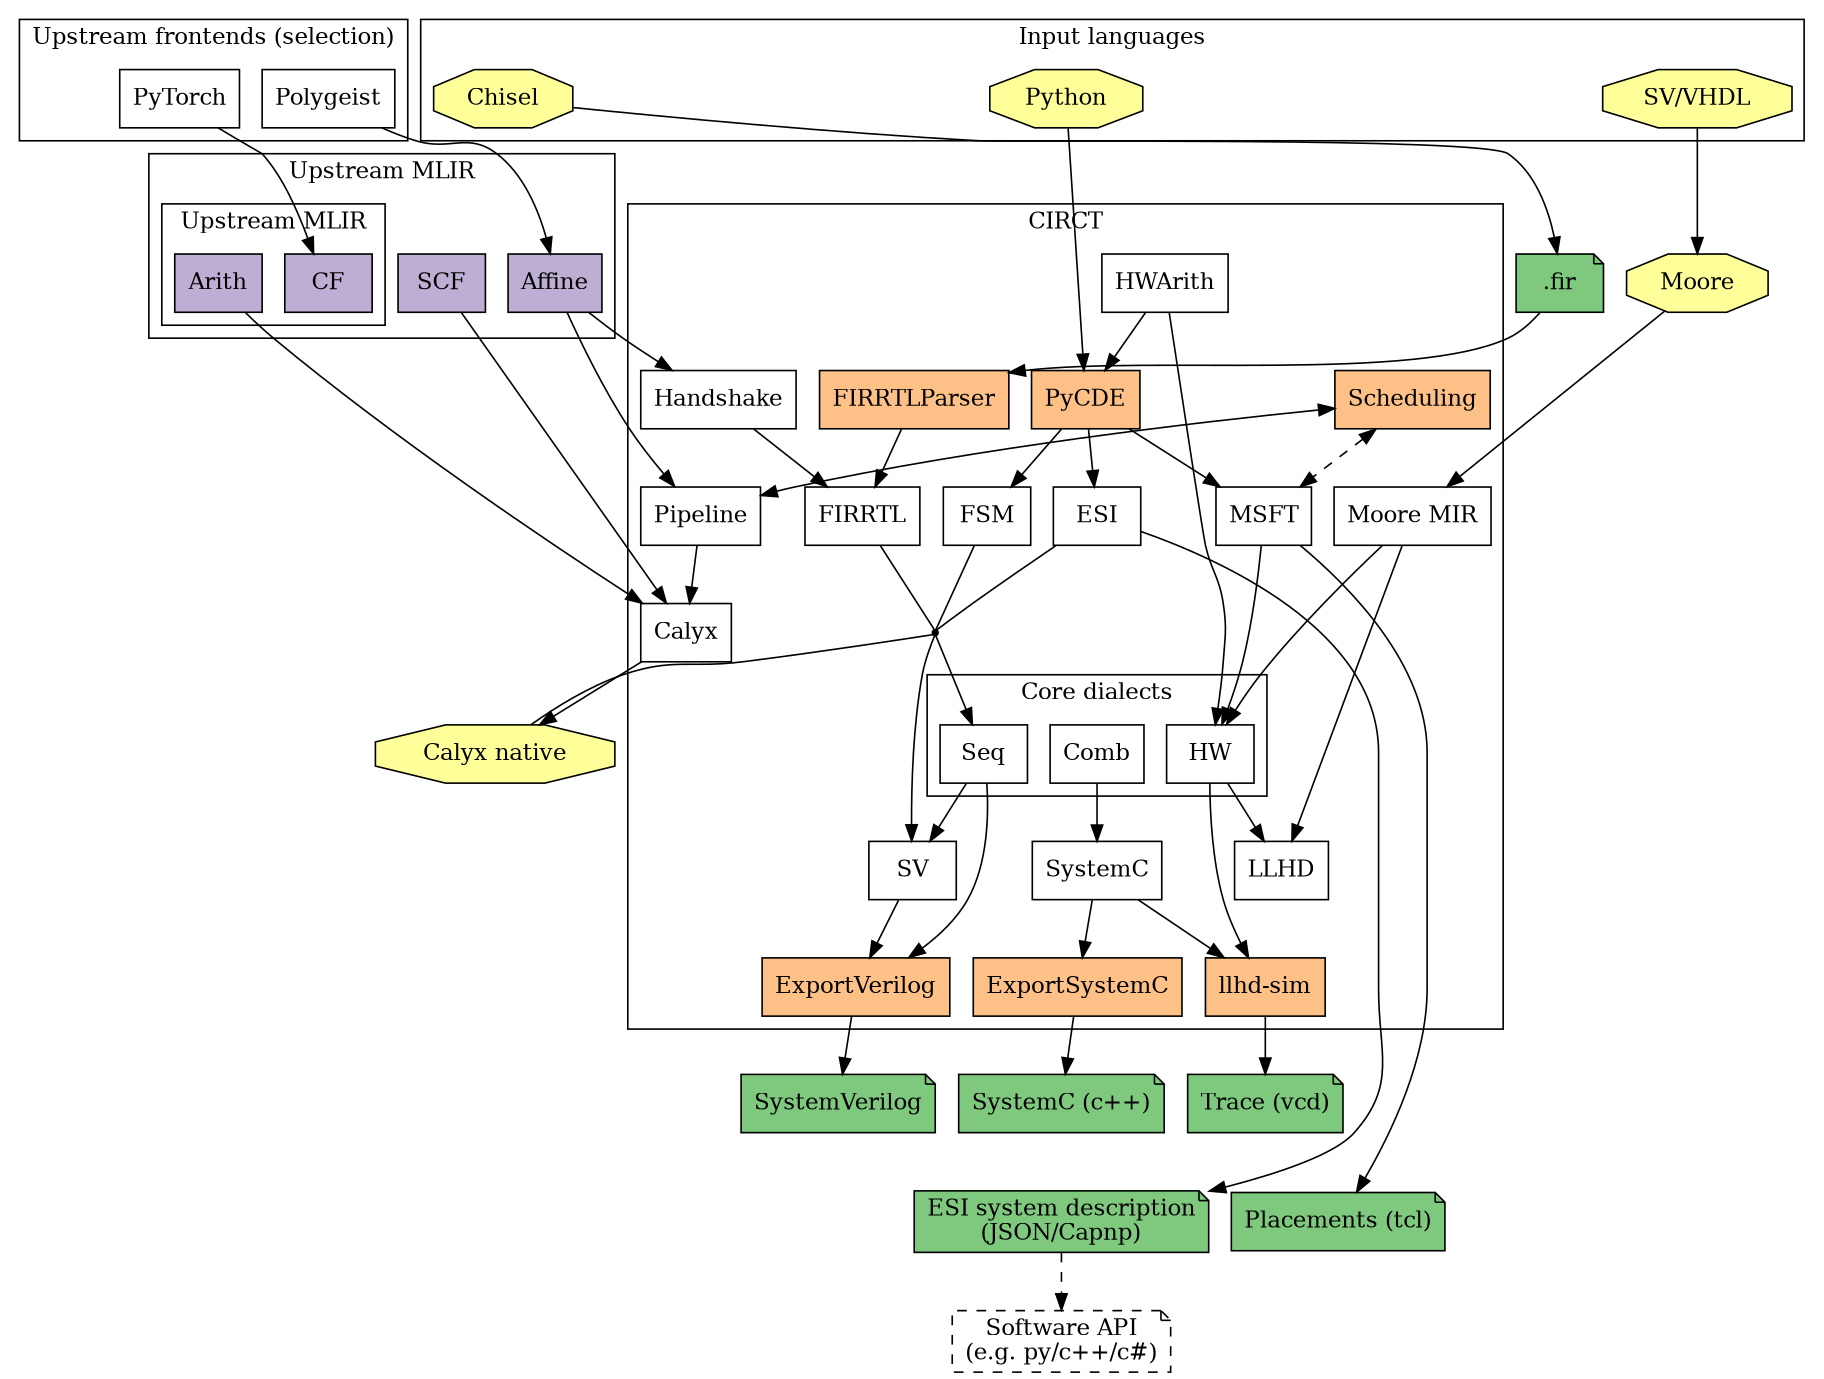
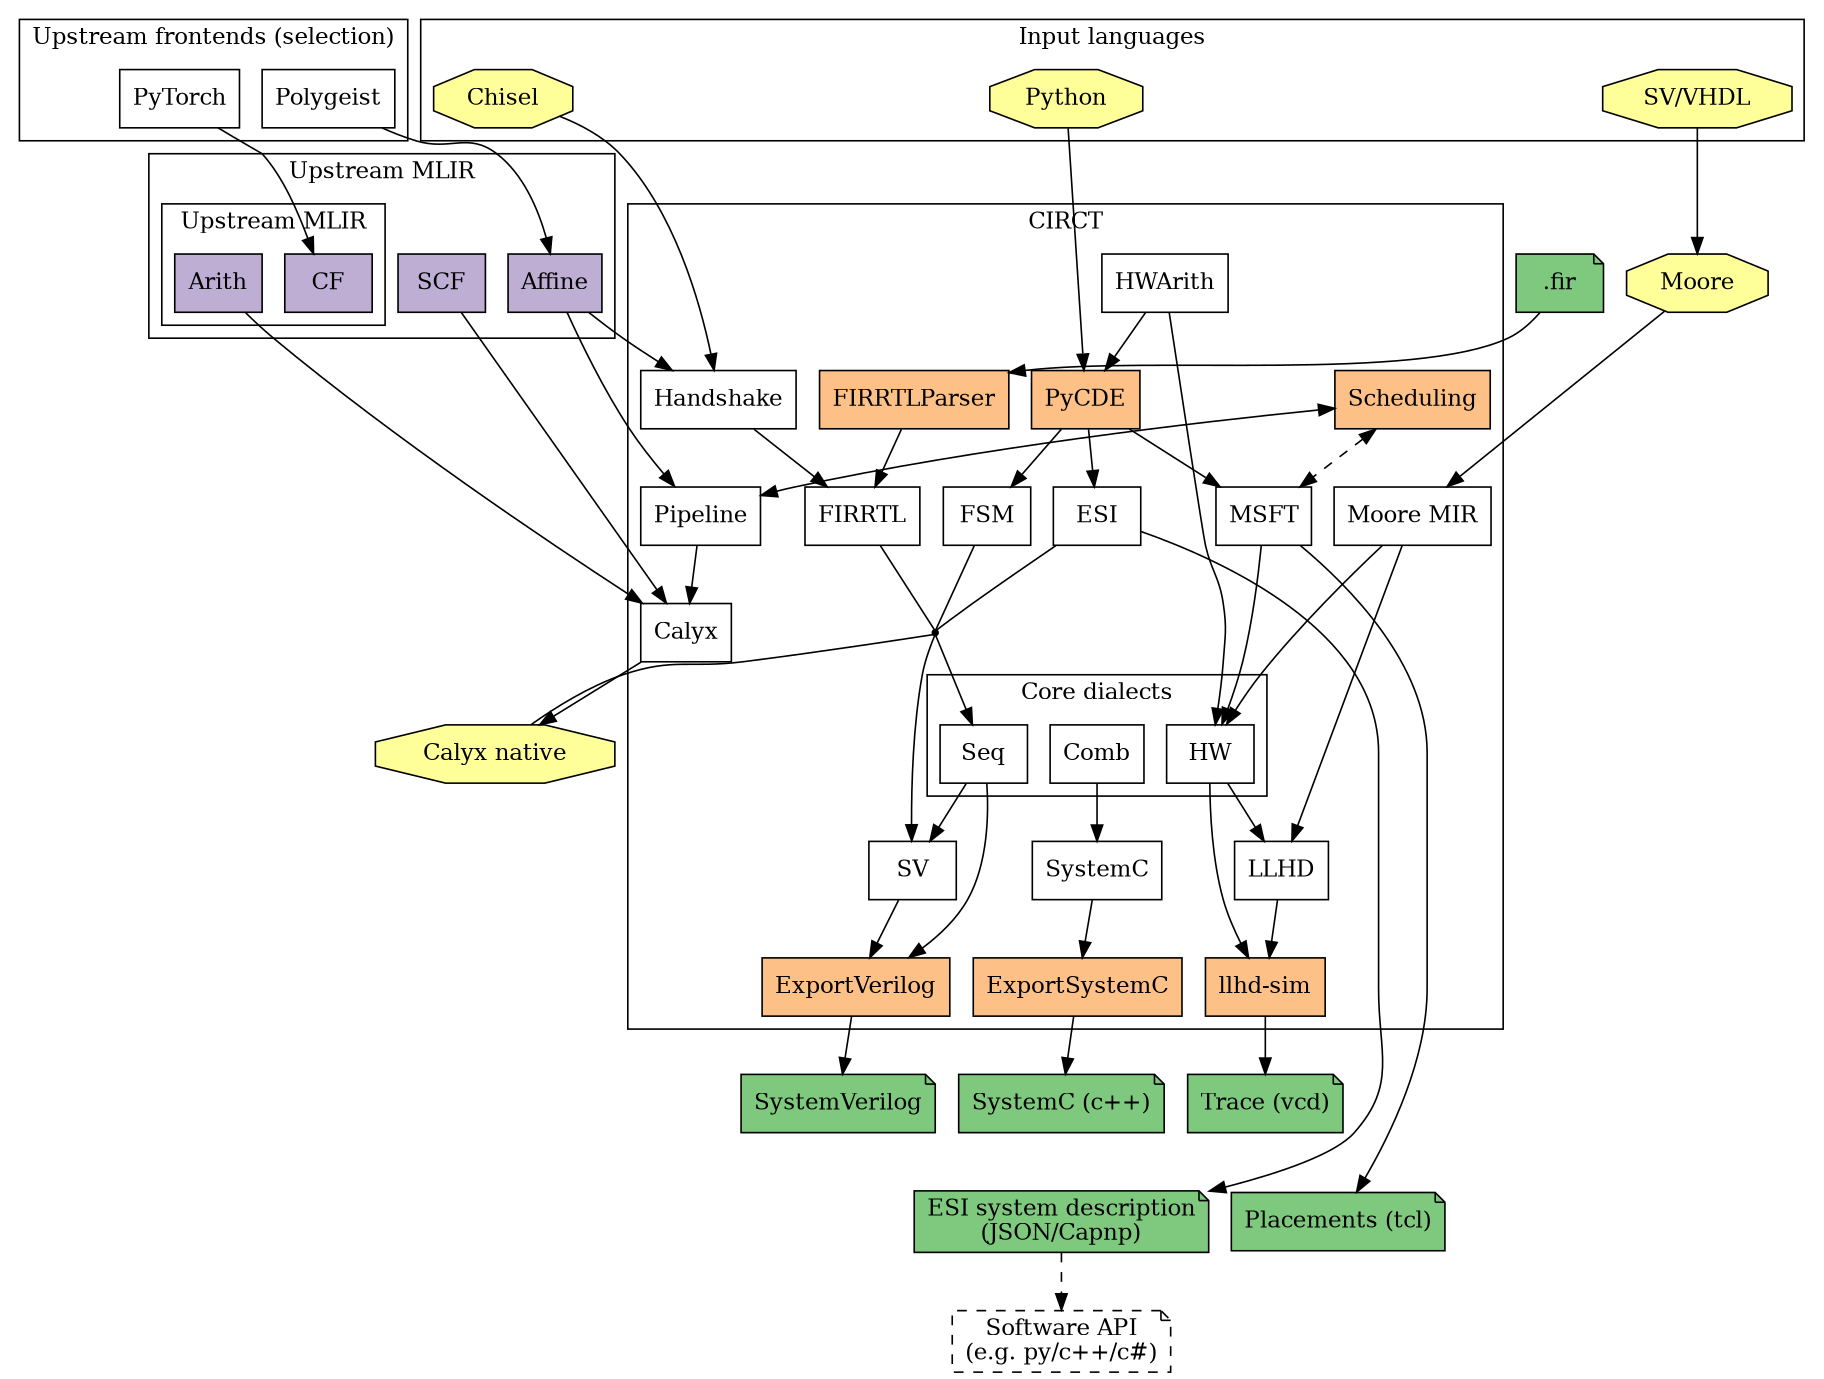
edge "Chisel" -> ".fir": now "Chisel" -> "Handshake"
edge "SystemC" -> "llhd-sim": now "LLHD" -> "llhd-sim"
